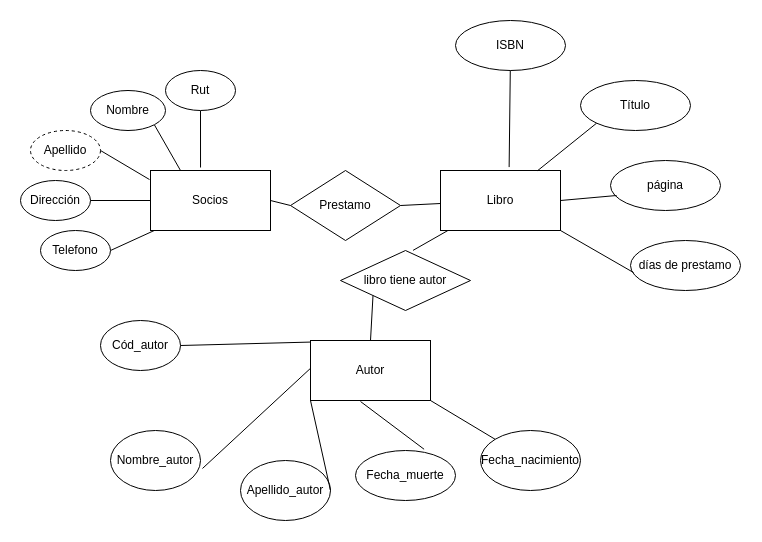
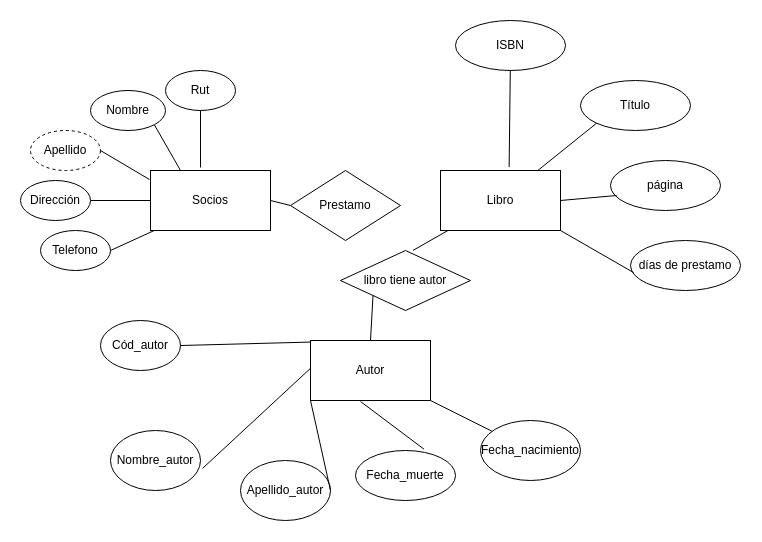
edge "Libro" -- "Prestamo": removed
node "Fecha_nacimiento": moved (531, 461) -> (531, 451)
